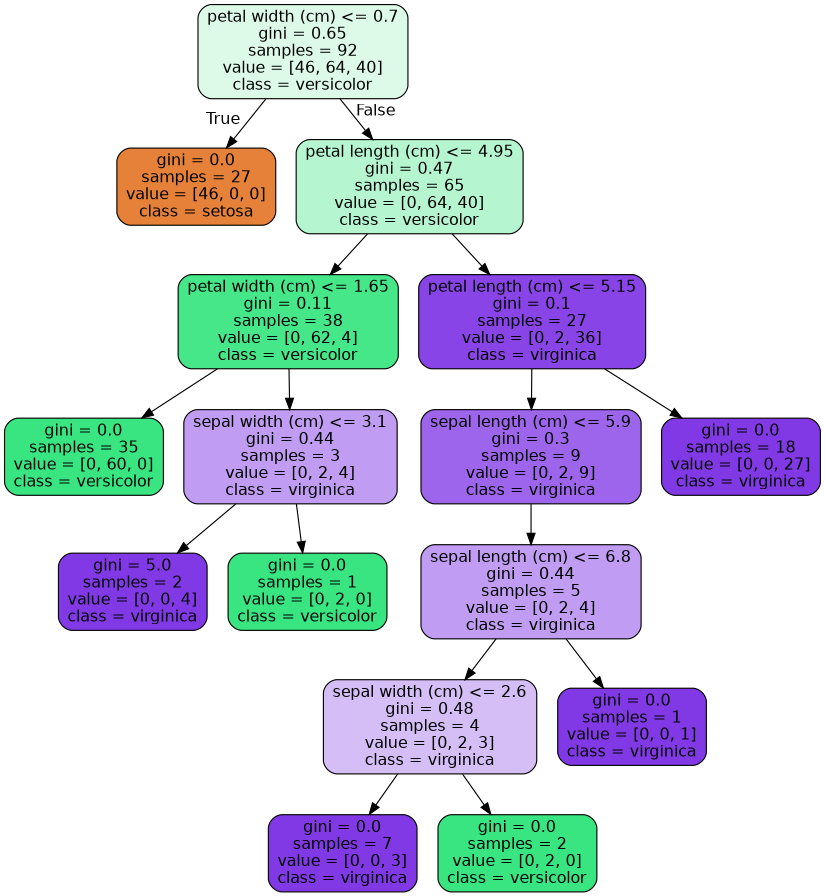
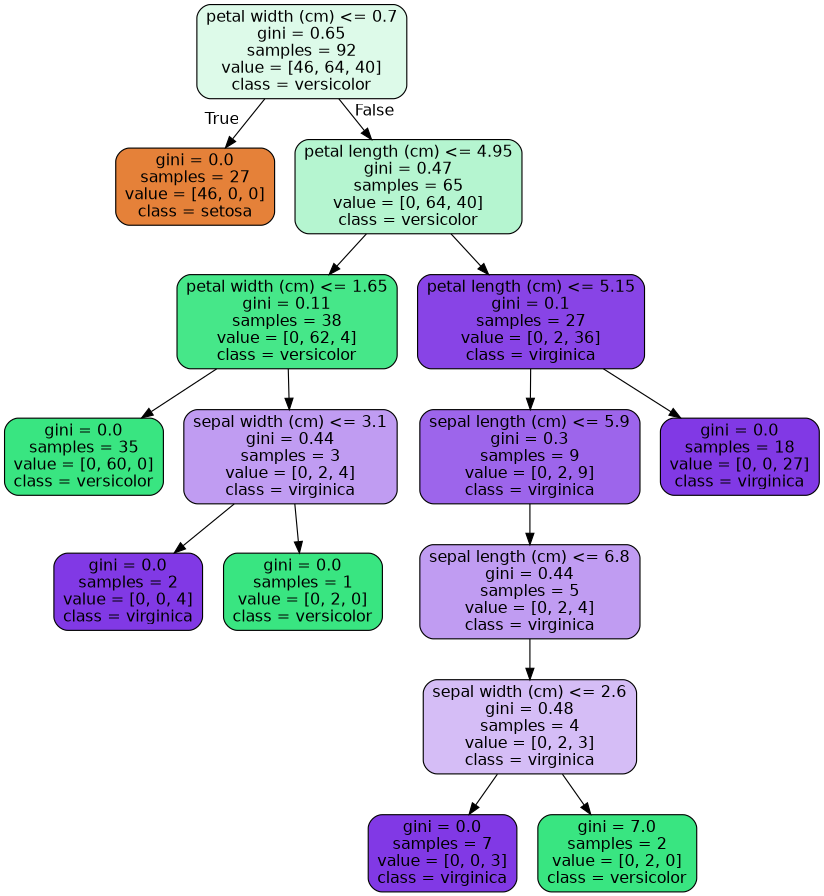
node "gini = 5.0 samples = 2 value = [0, 0, 4] class = virginica": label "gini = 5.0 samples = 2 value = [0, 0, 4] class = virginica" -> "gini = 0.0 samples = 2 value = [0, 0, 4] class = virginica"
node "gini = 0.0 samples = 1 value = [0, 0, 1] class = virginica": removed
node "gini = 0.0 samples = 2 value = [0, 2, 0] class = versicolor": label "gini = 0.0 samples = 2 value = [0, 2, 0] class = versicolor" -> "gini = 7.0 samples = 2 value = [0, 2, 0] class = versicolor"
